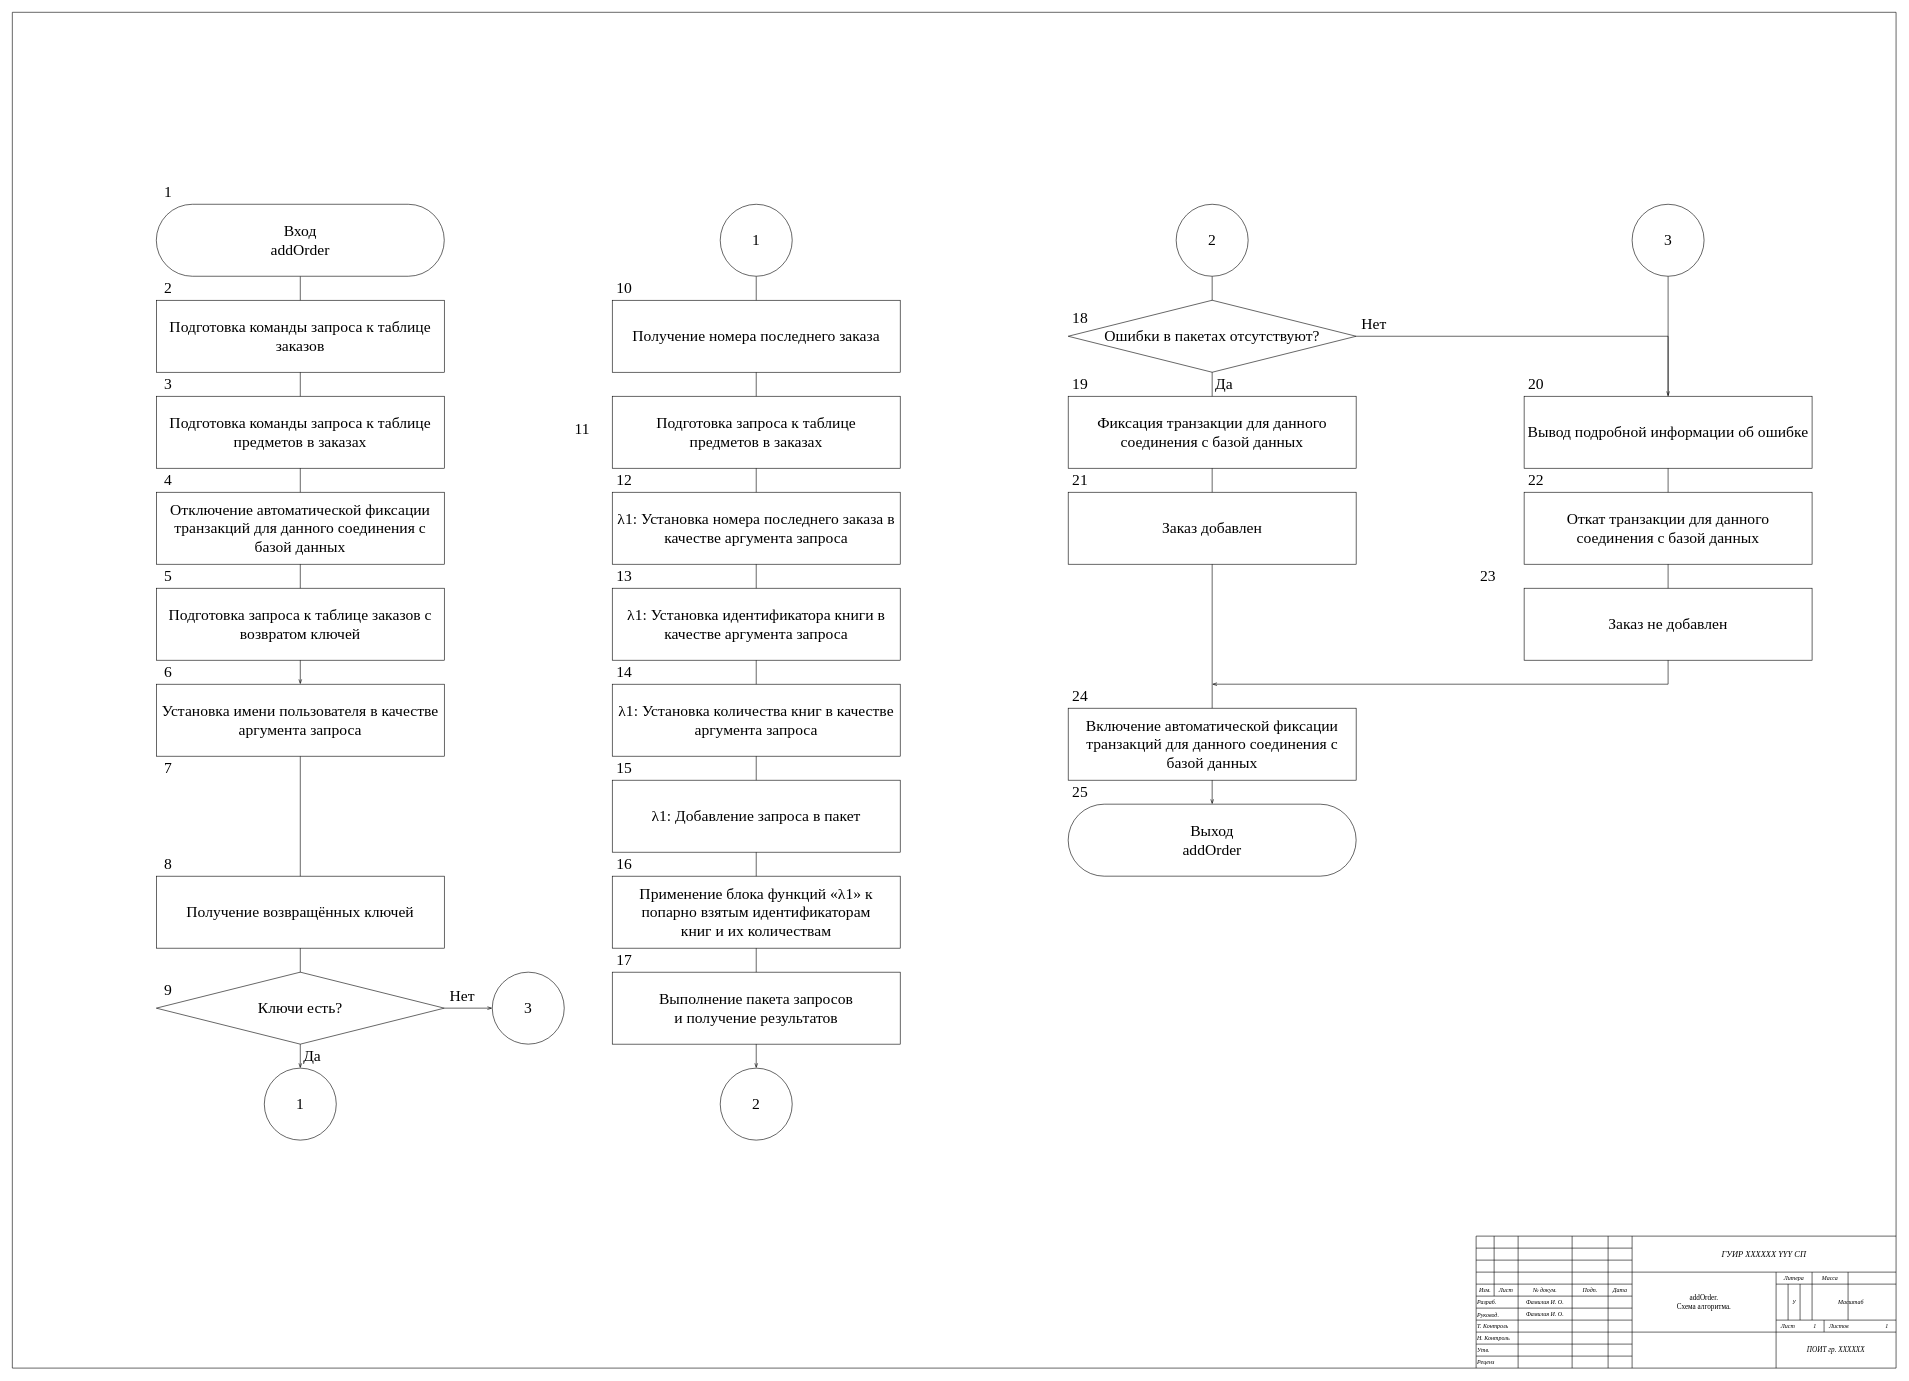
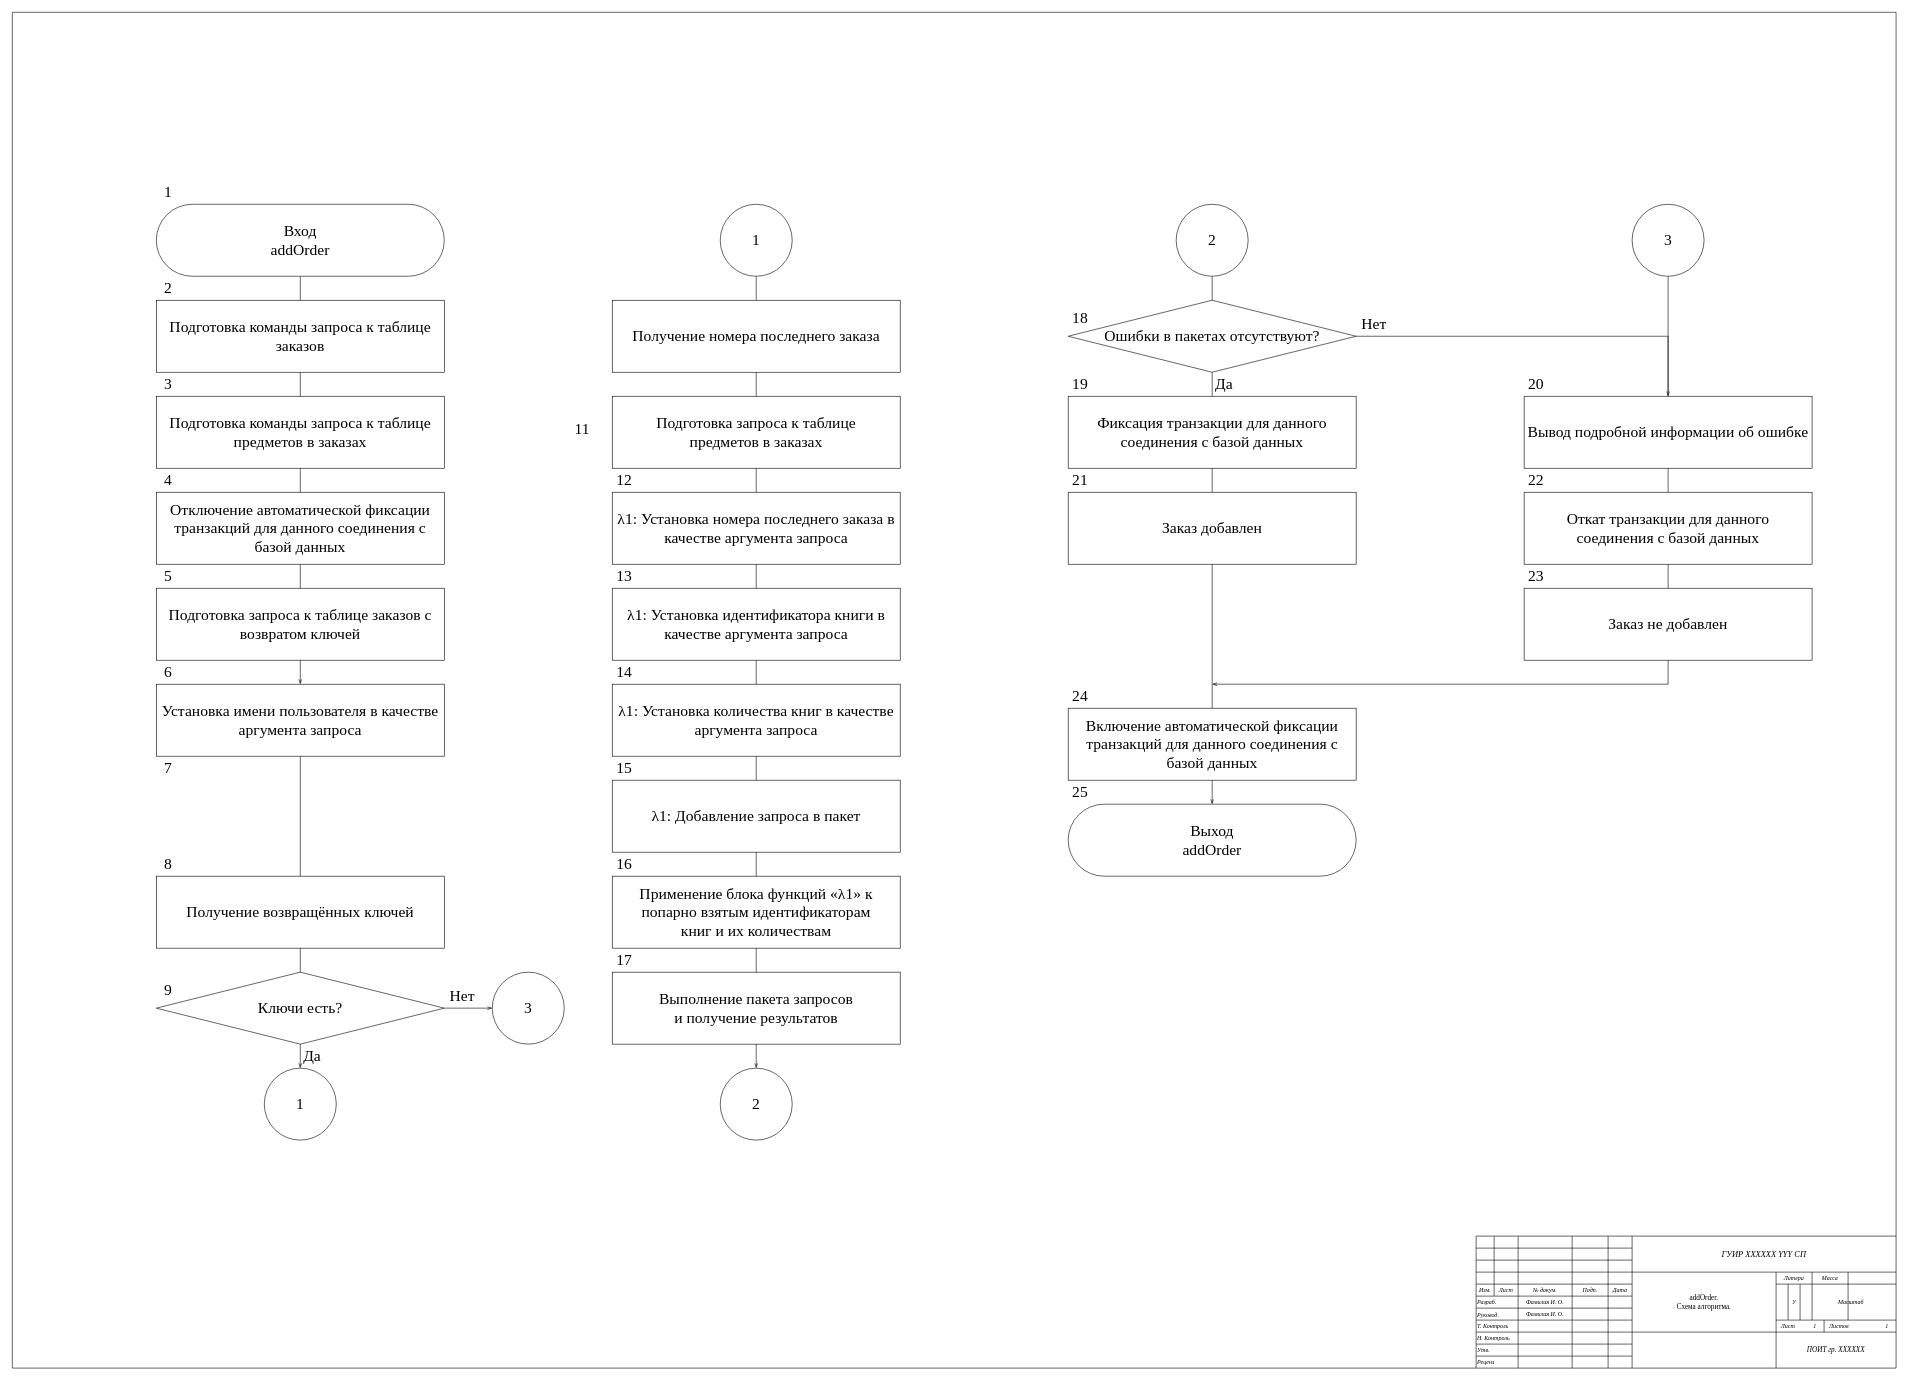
node "10": removed
node "23": moved (1488, 576) -> (1536, 576)
